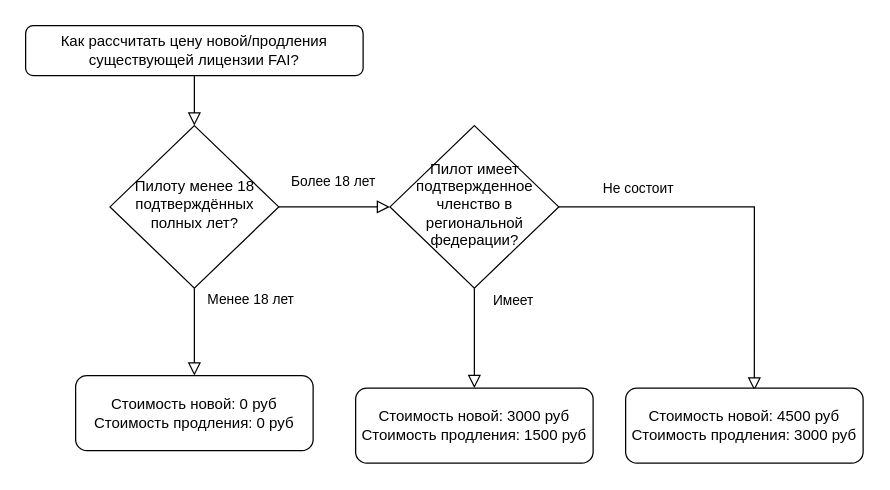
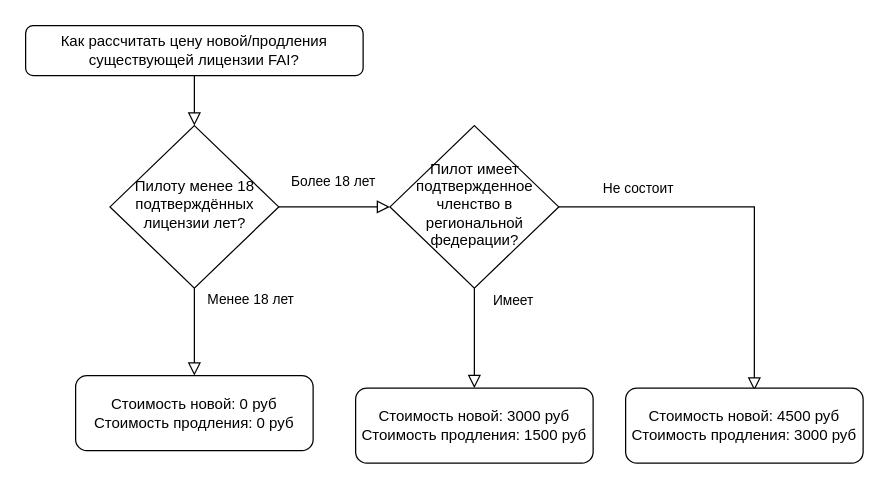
node "Пилоту менее 18 подтверждённых полных лет?": label "Пилоту менее 18 подтверждённых полных лет?" -> "Пилоту менее 18 подтверждённых лицензии лет?"
